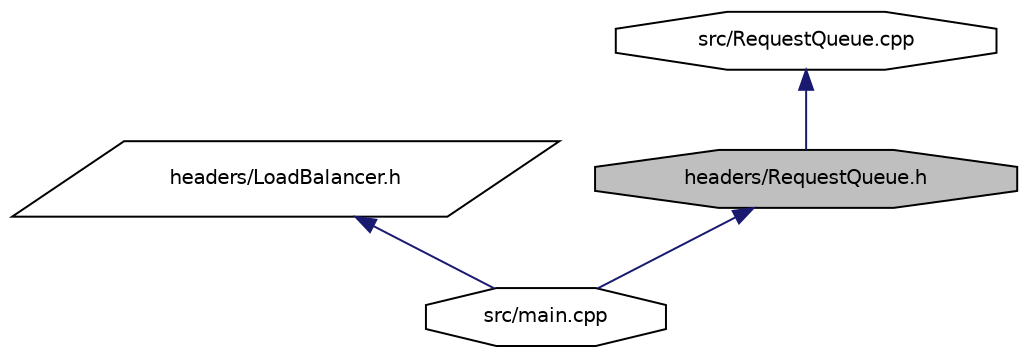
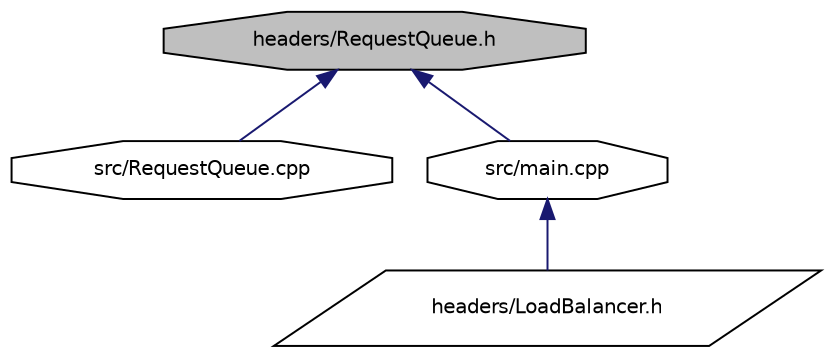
edge "headers/RequestQueue.h" -> "src/RequestQueue.cpp": reversed
edge "src/main.cpp" -> "headers/LoadBalancer.h": reversed
